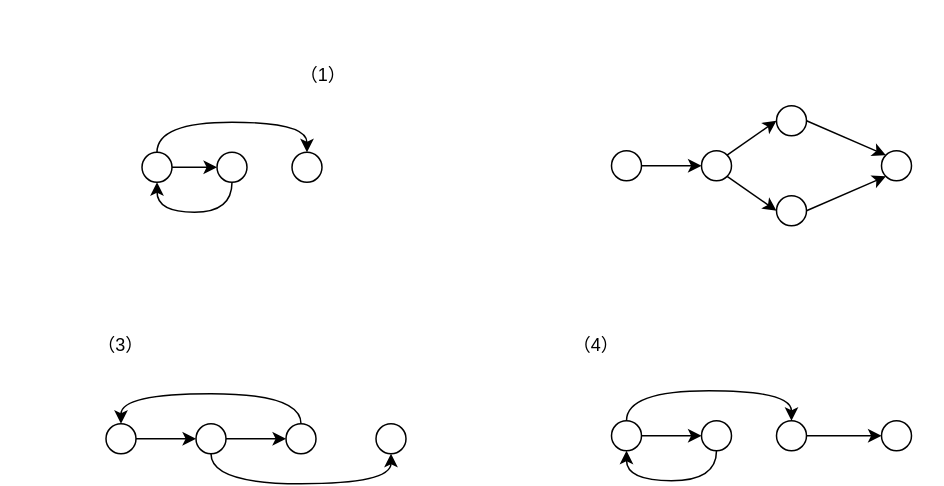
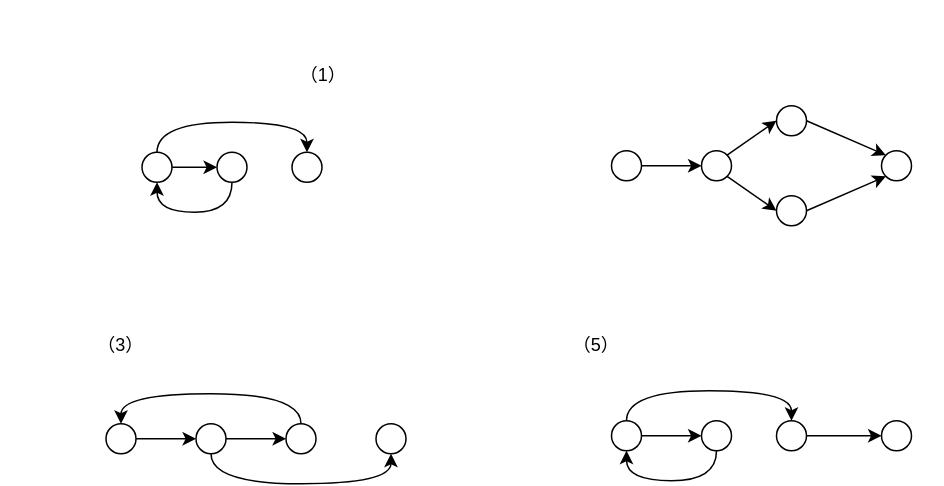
node "（4）": label "（4）" -> "（5）"
